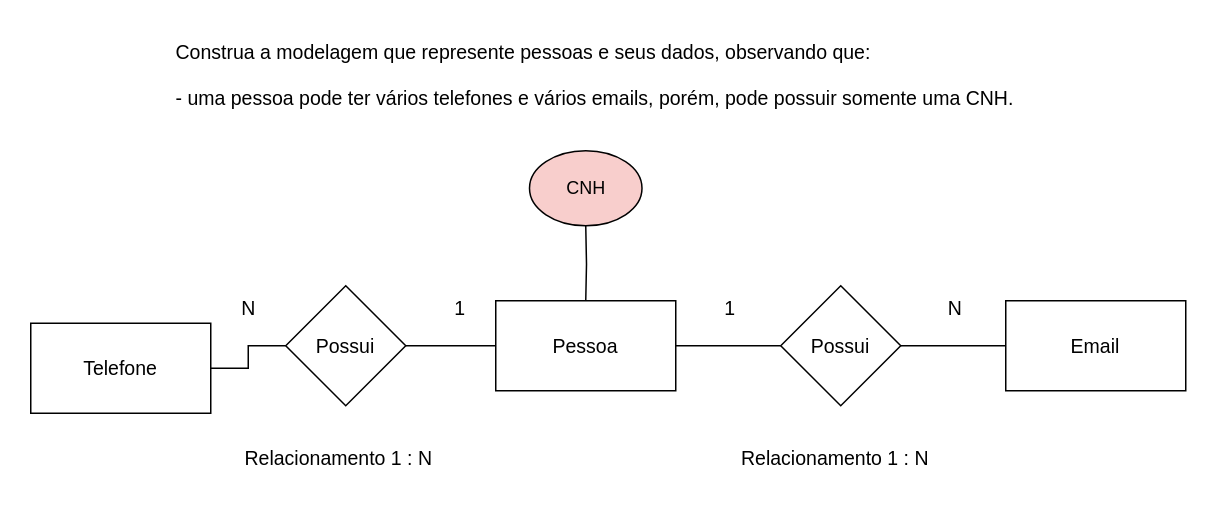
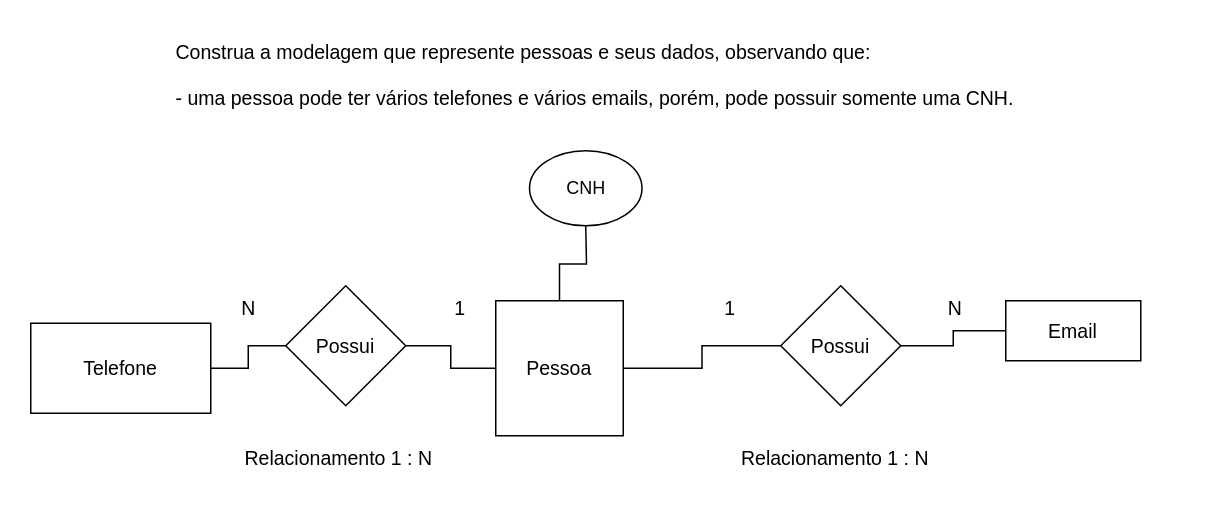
node "CNH": fillcolor #f8cecc -> #ffffff
node "Pessoa": size 180x90 -> 128x135
node "Email": size 180x90 -> 135x60
